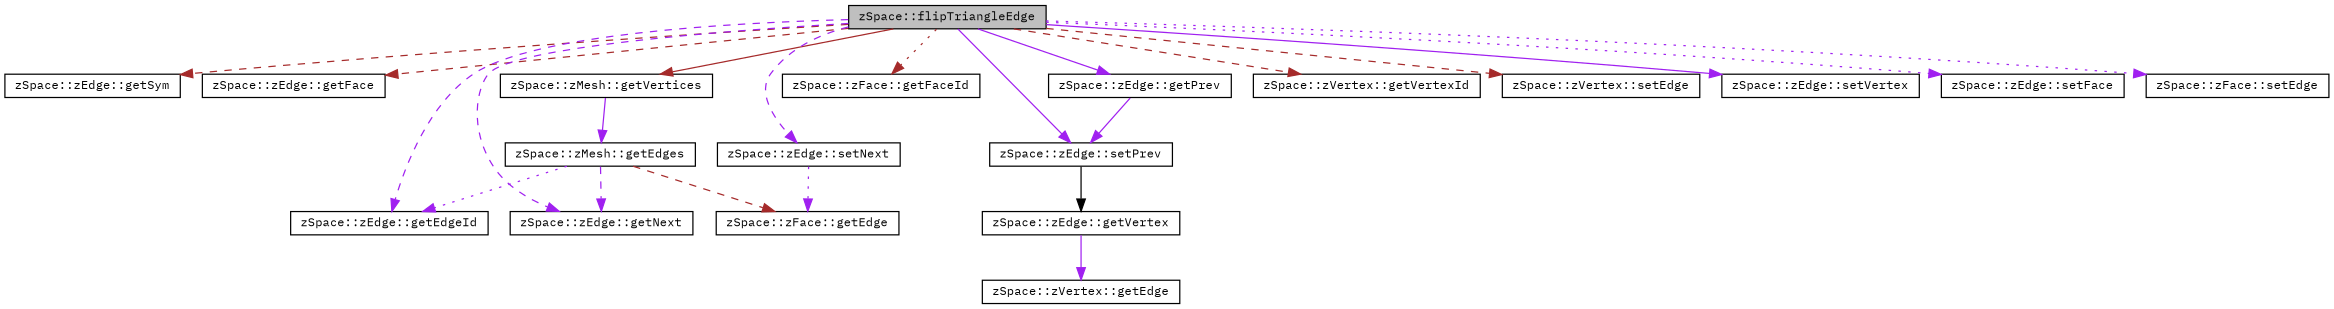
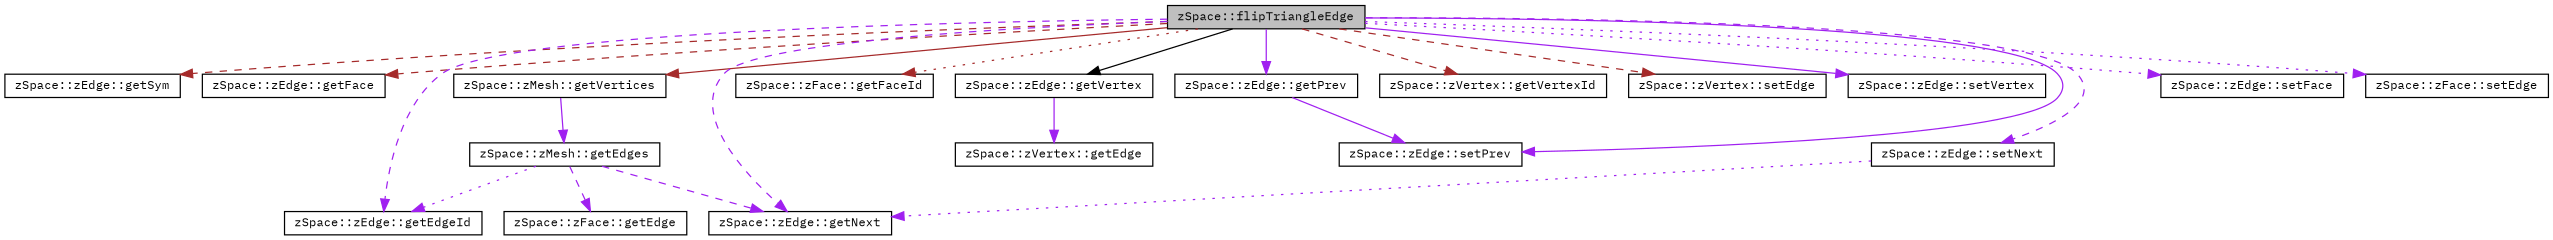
edge "zSpace::zEdge::setNext" -> "zSpace::zFace::getEdge": now "zSpace::zEdge::setNext" -> "zSpace::zEdge::getNext"
edge "zSpace::zEdge::setPrev" -> "zSpace::zEdge::getVertex": now "zSpace::flipTriangleEdge" -> "zSpace::zEdge::getVertex"
edge "zSpace::zMesh::getEdges" -> "zSpace::zFace::getEdge": color brown -> purple
